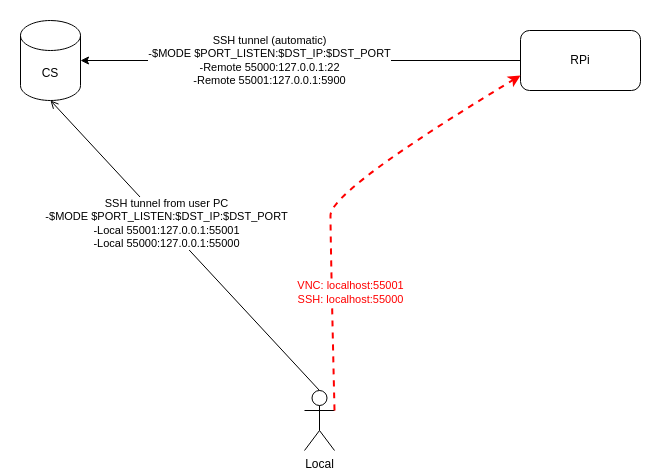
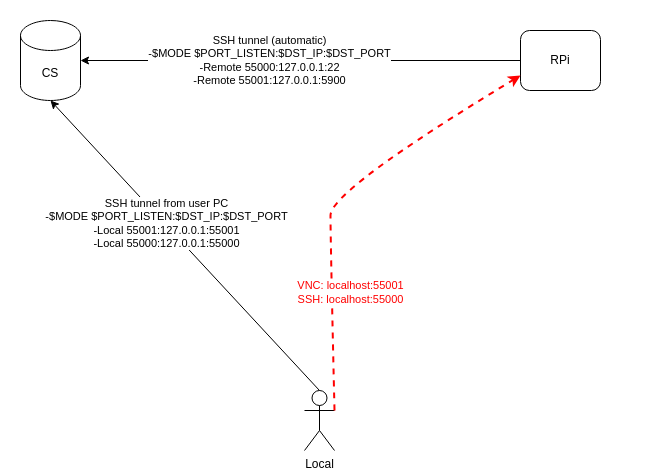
node "RPi": size 120x60 -> 80x60
edge "Local" -> "CS": arrowhead open -> classic
